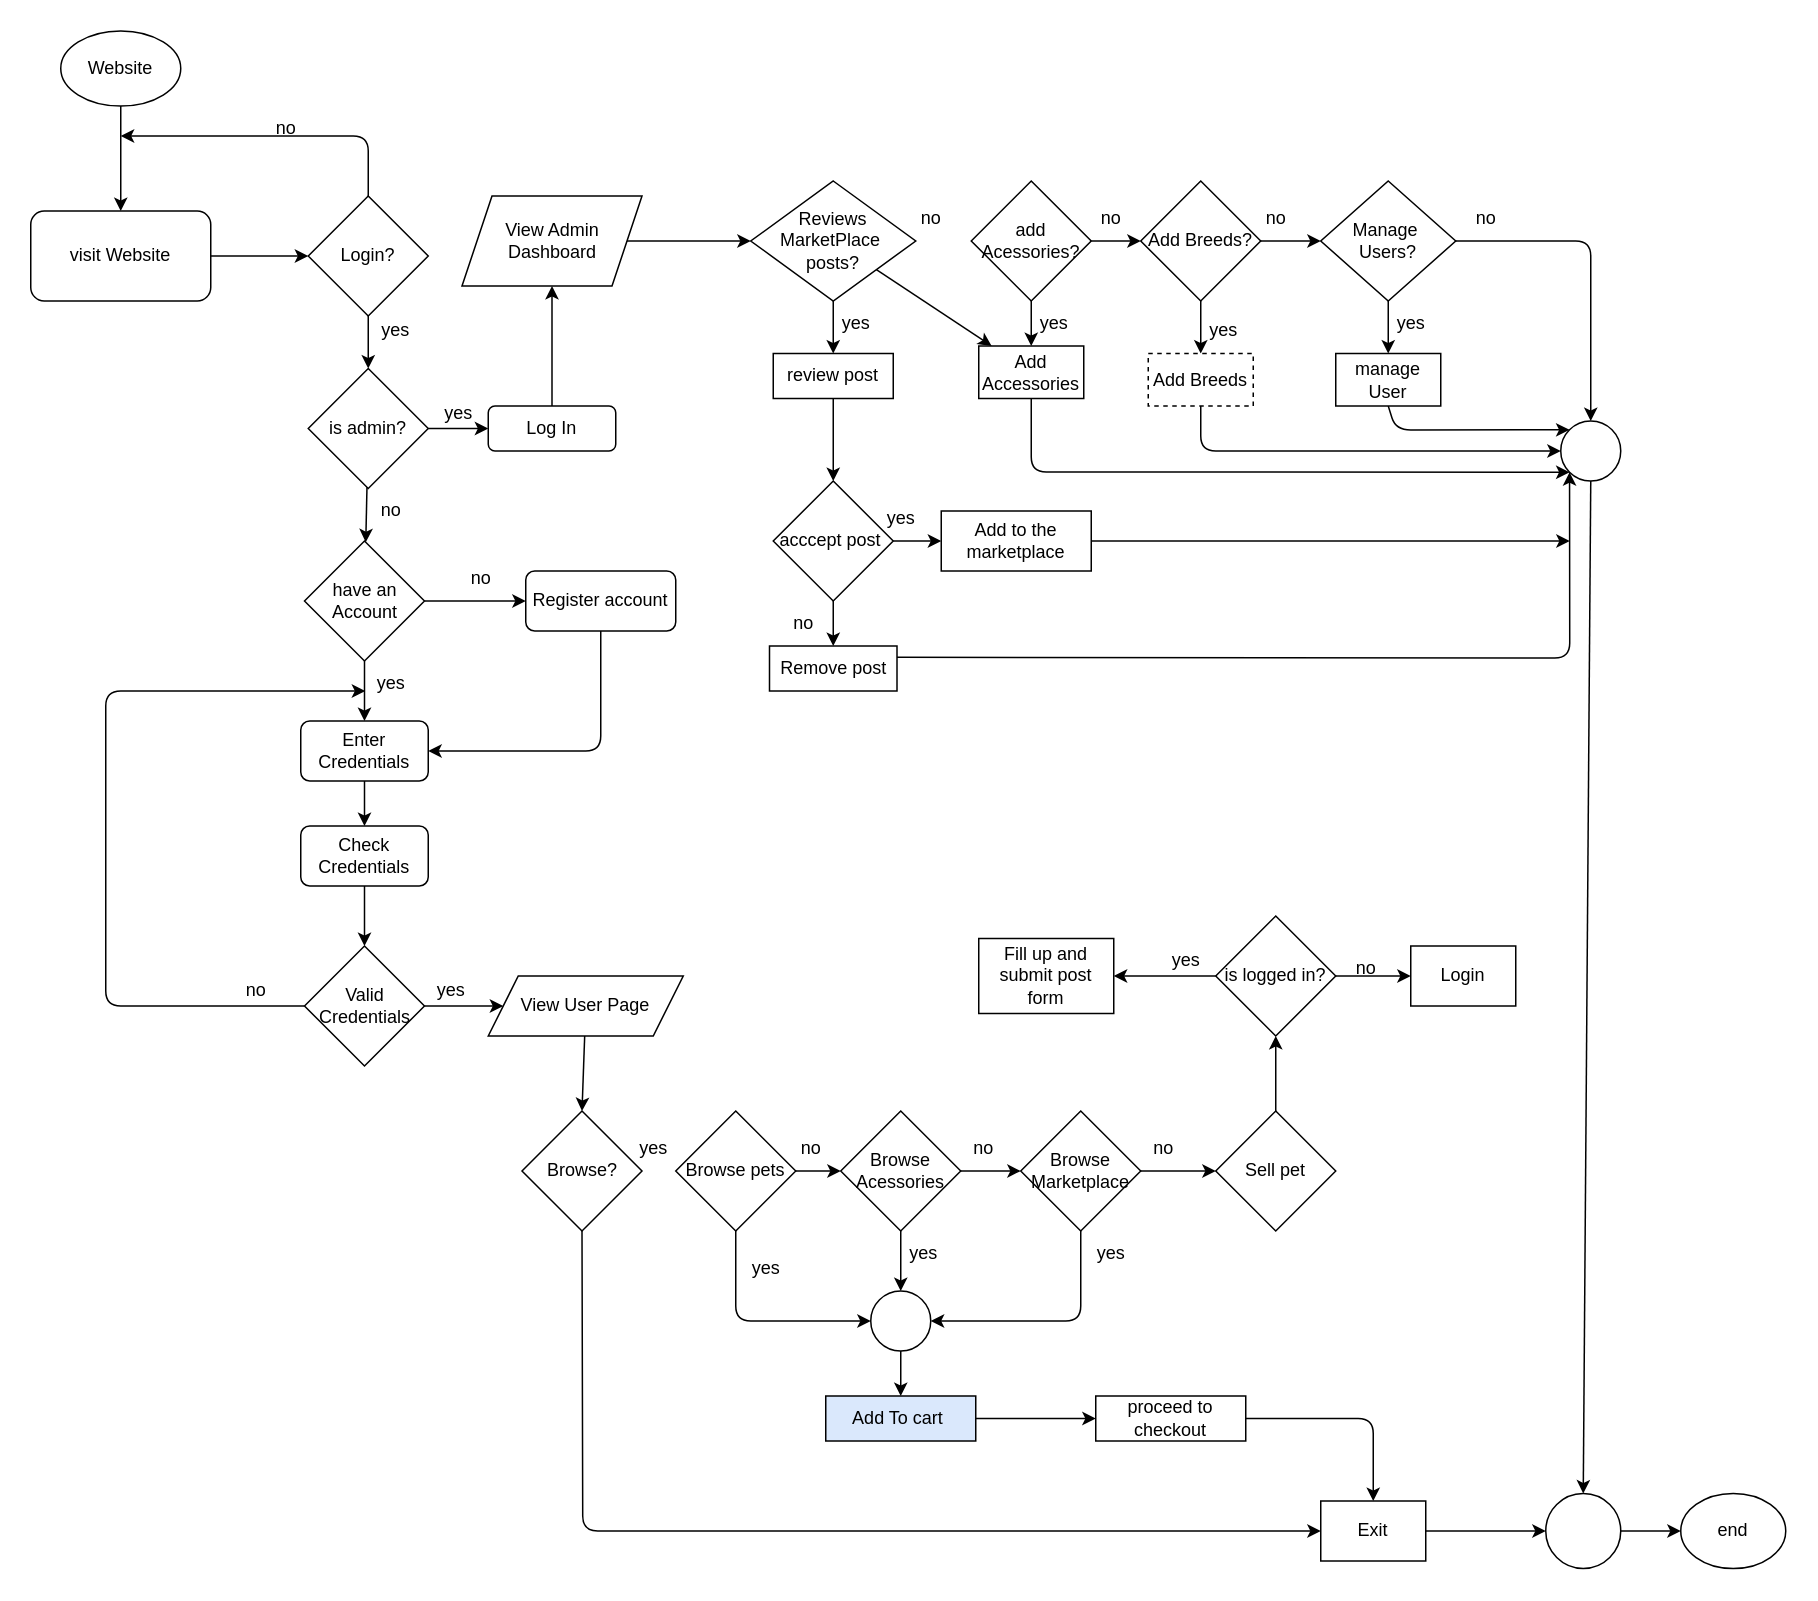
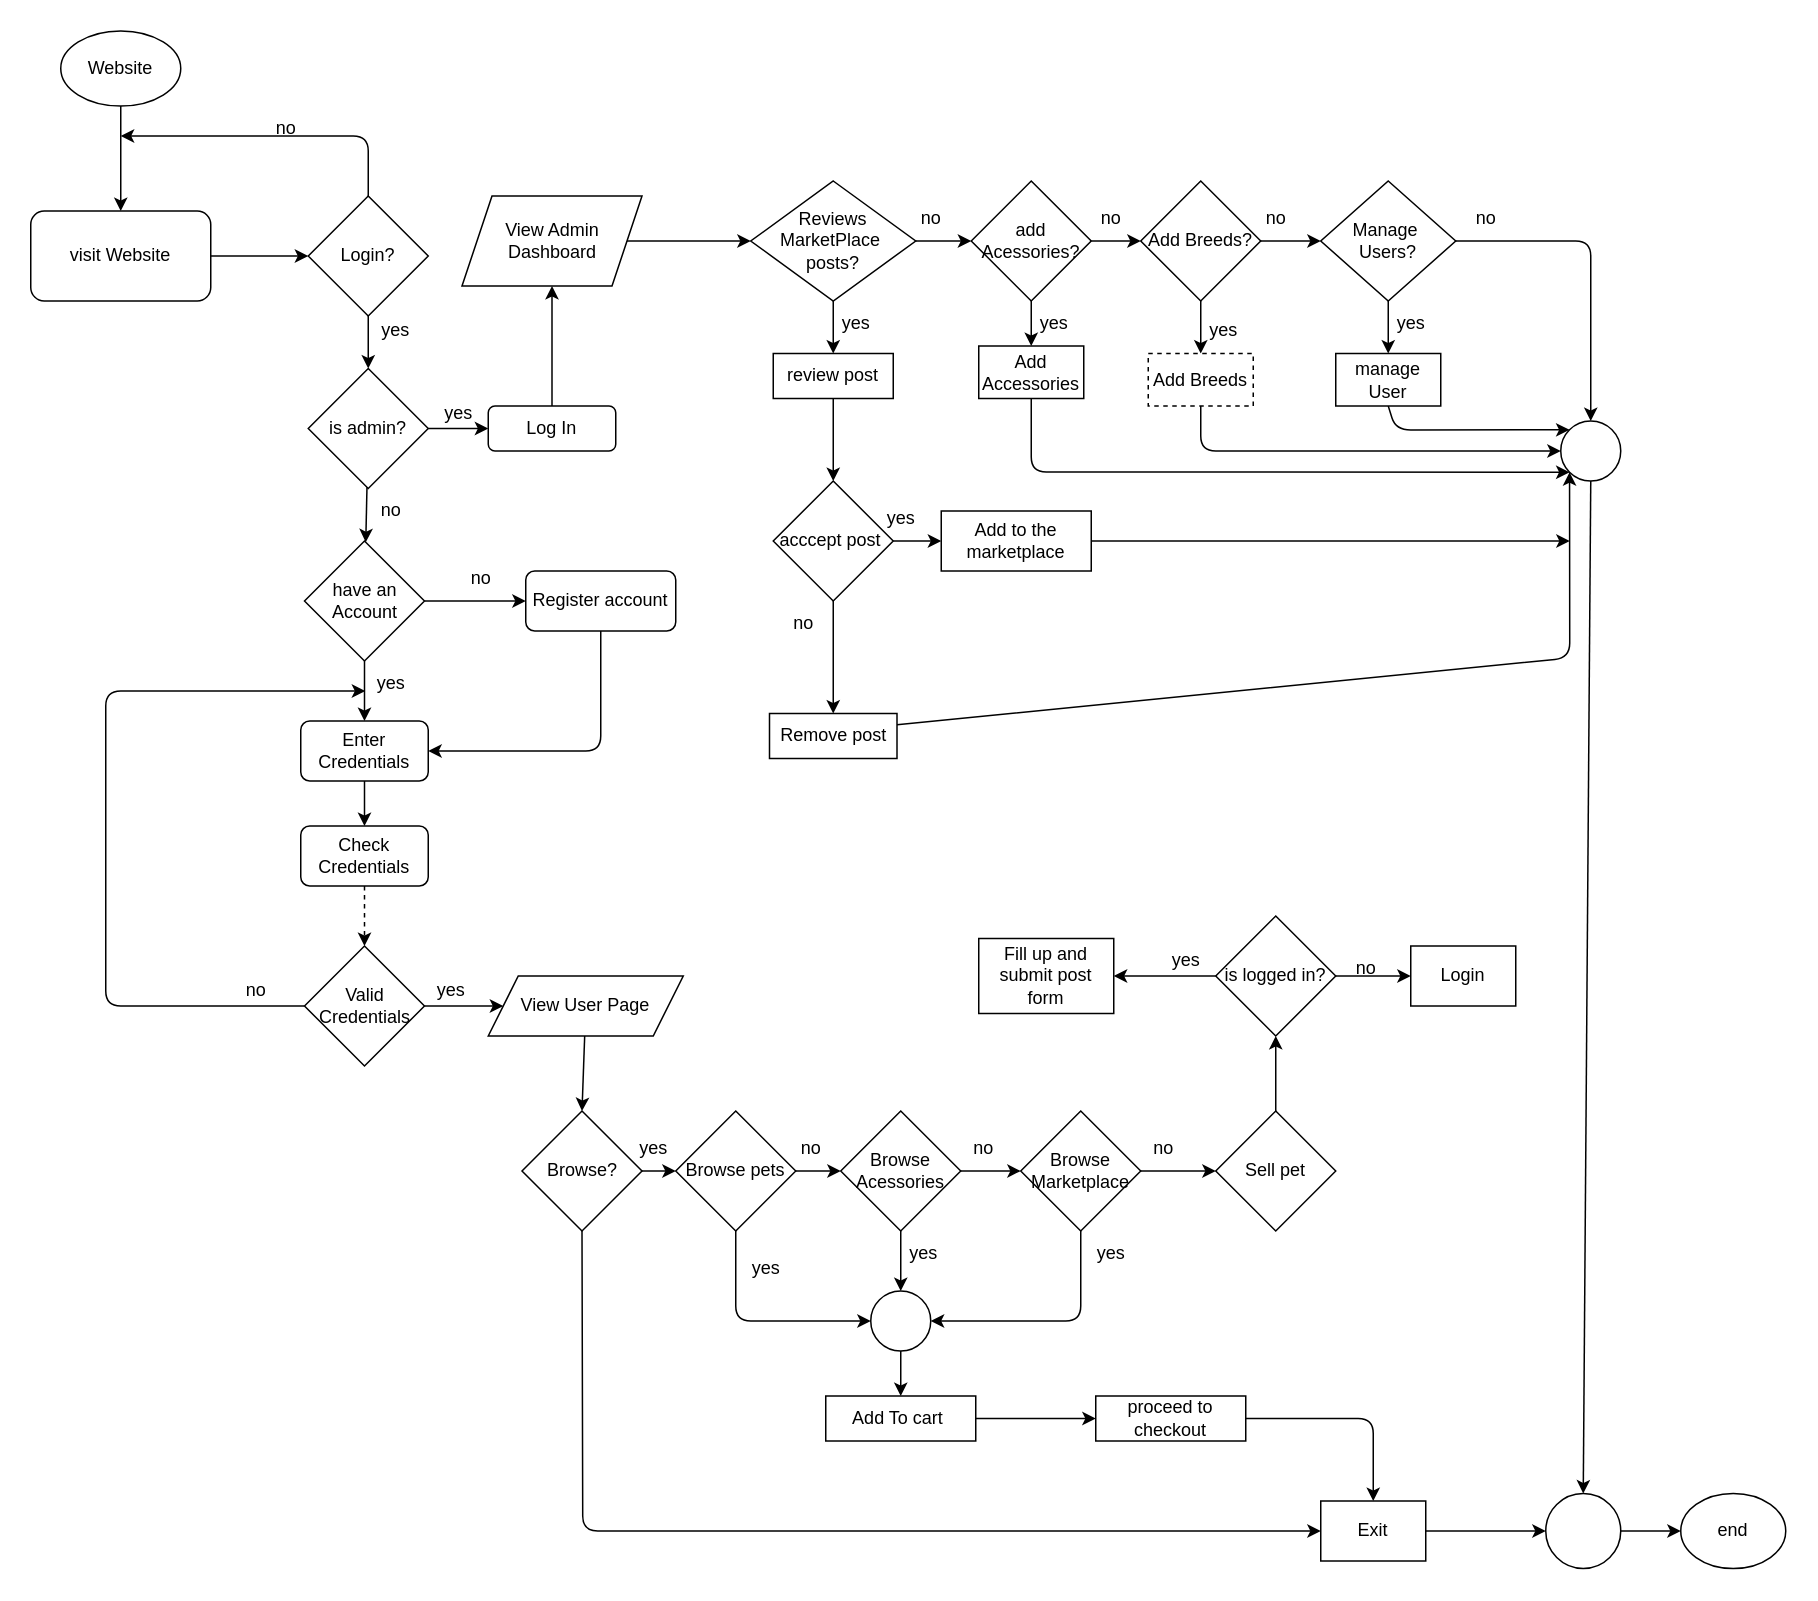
edge "Reviews MarketPlace posts?" -> "Add Accessories": now "Reviews MarketPlace posts?" -> "add Acessories?"
node "Remove post": moved (833, 668) -> (833, 736)
edge "Check Credentials" -> "Valid Credentials": style solid -> dashed
edge "Browse?" -> "Browse pets": added
node "Add To cart": fillcolor #dae8fc -> #ffffff
